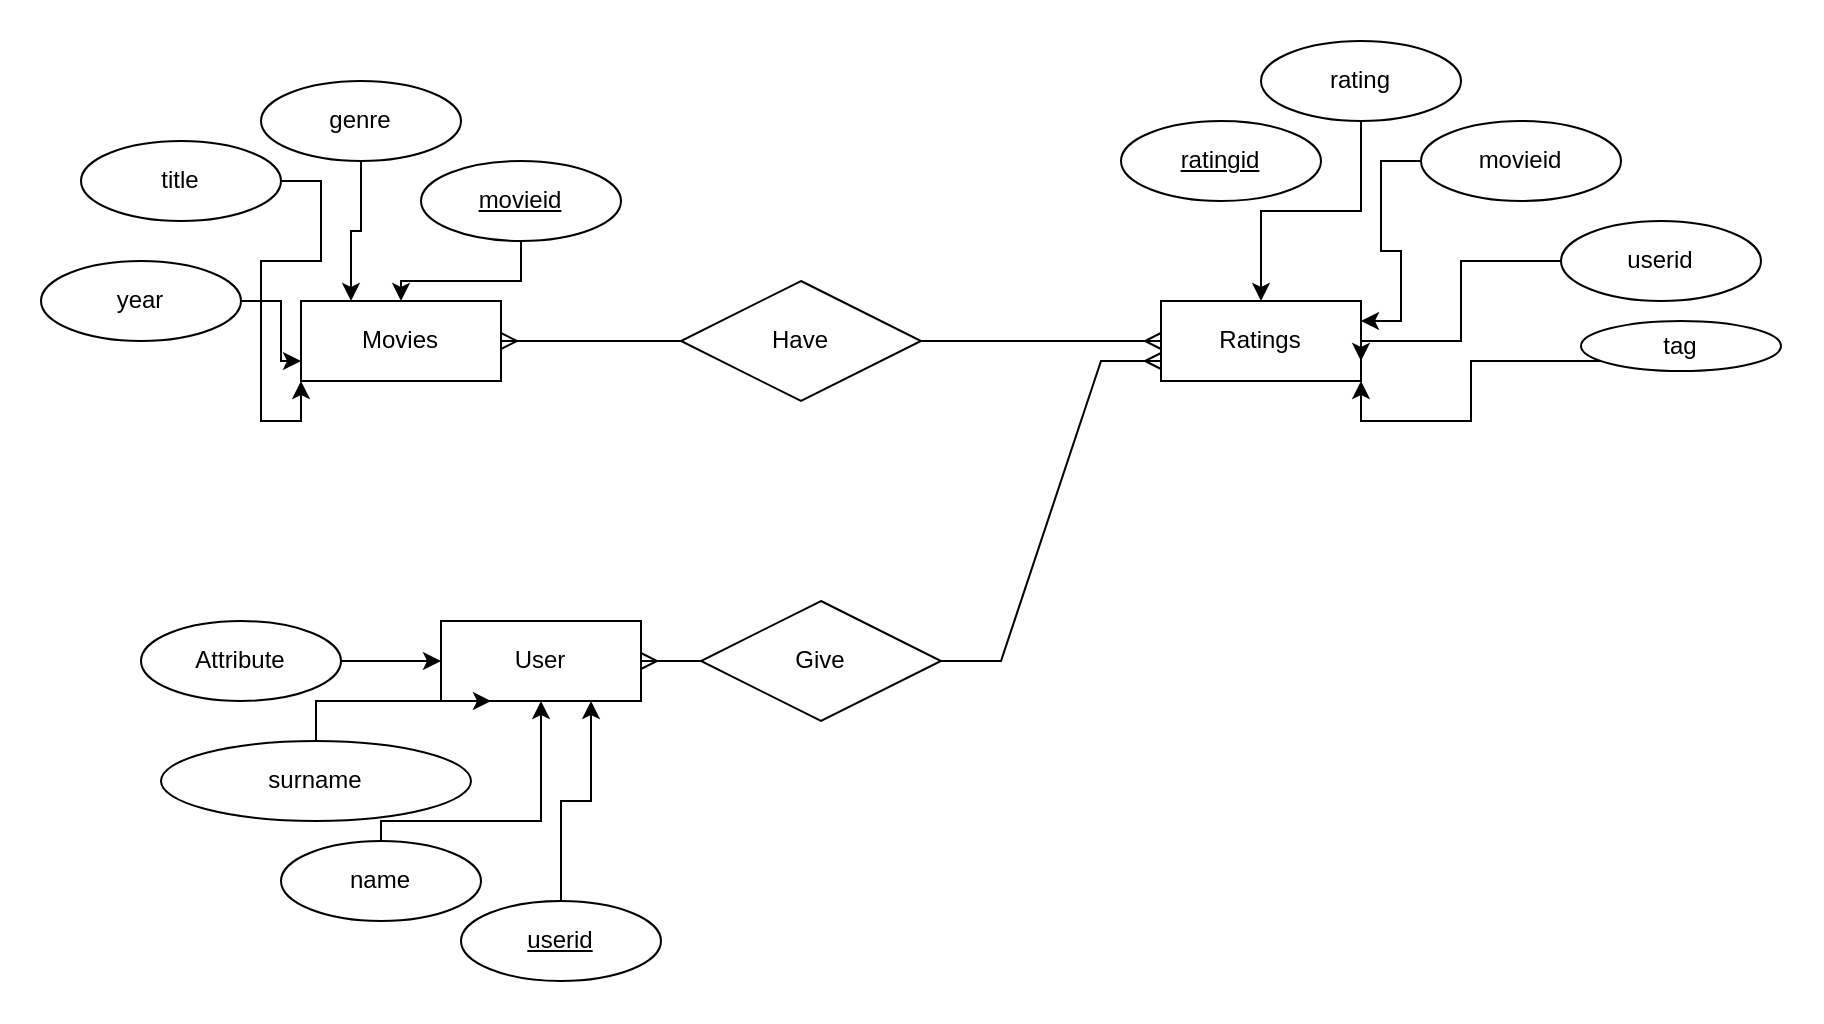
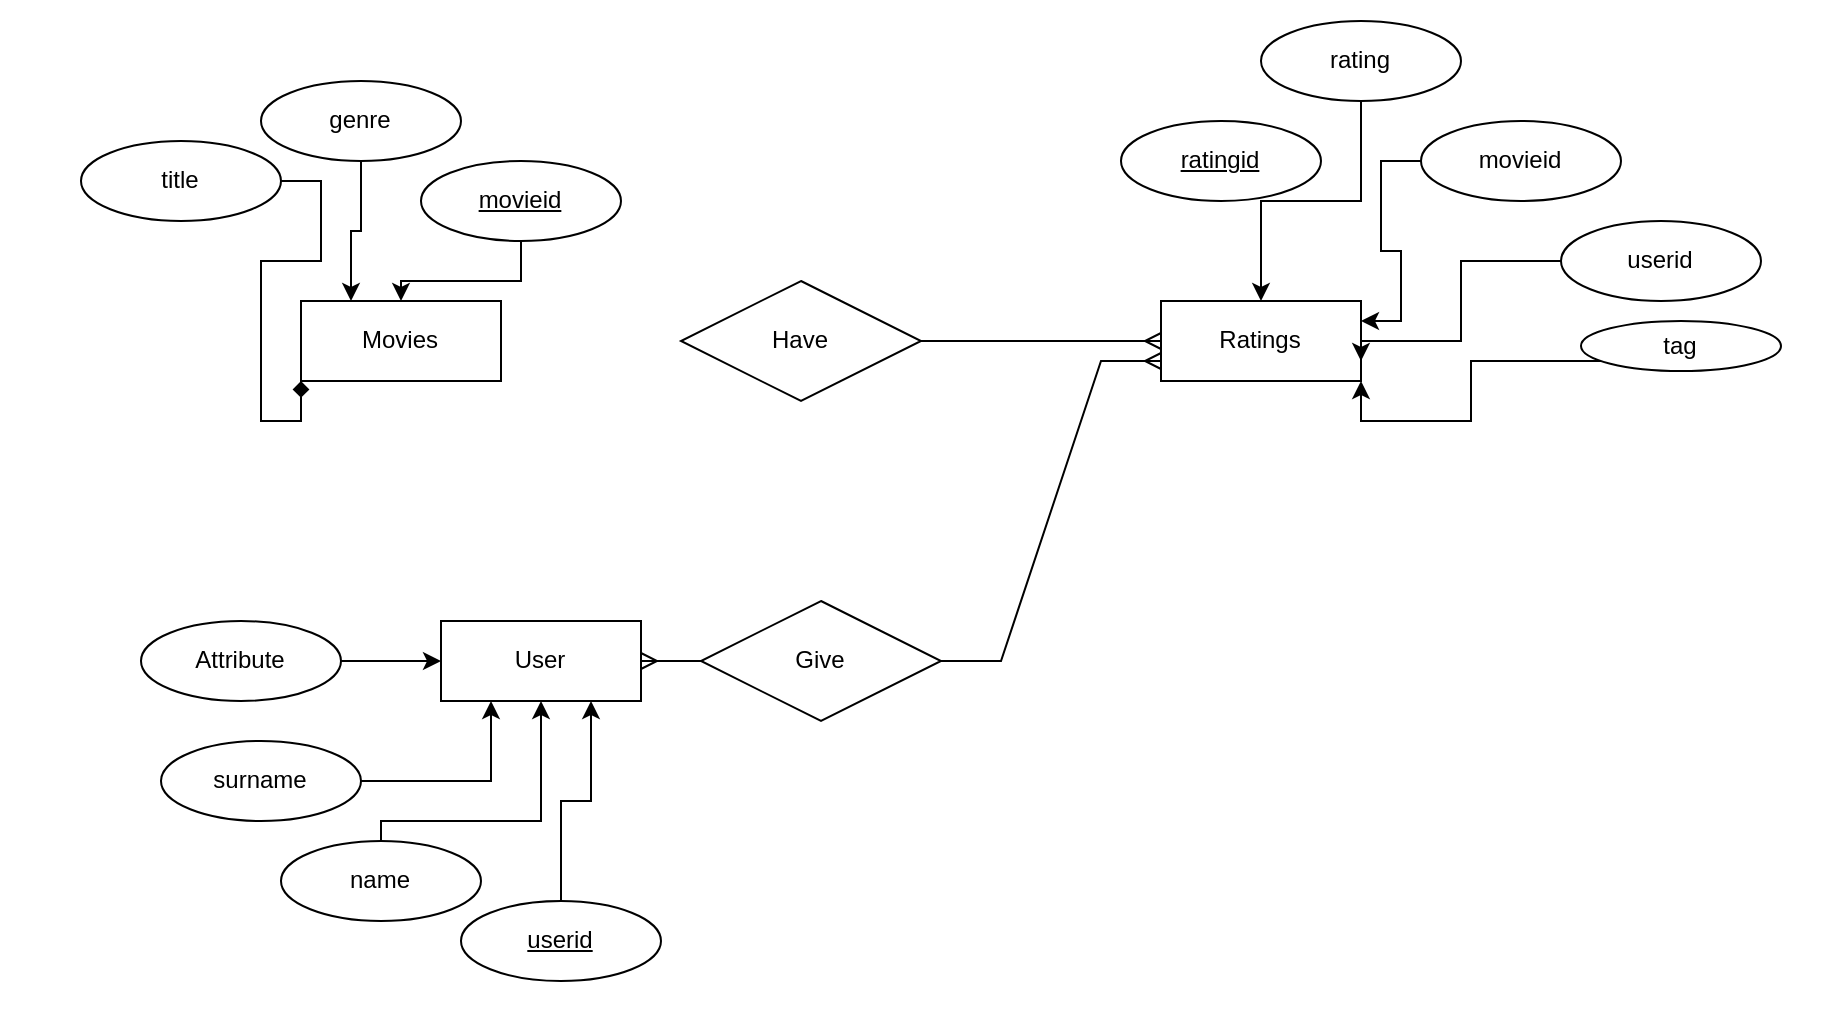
node "rating": moved (1361, 81) -> (1361, 61)
node "year": removed
edge "year" -> "Movies": removed
edge "Have" -> "Movies": removed
edge "title" -> "Movies": arrowhead classic -> diamond
node "surname": size 310x80 -> 200x80
